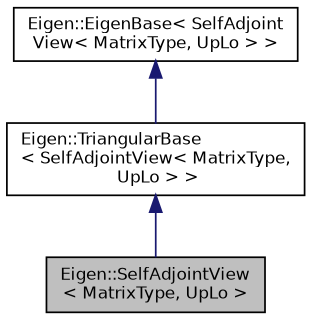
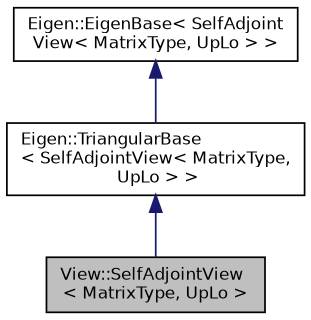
node "Eigen::SelfAdjointView < MatrixType, UpLo >": label "Eigen::SelfAdjointView < MatrixType, UpLo >" -> "View::SelfAdjointView < MatrixType, UpLo >"
